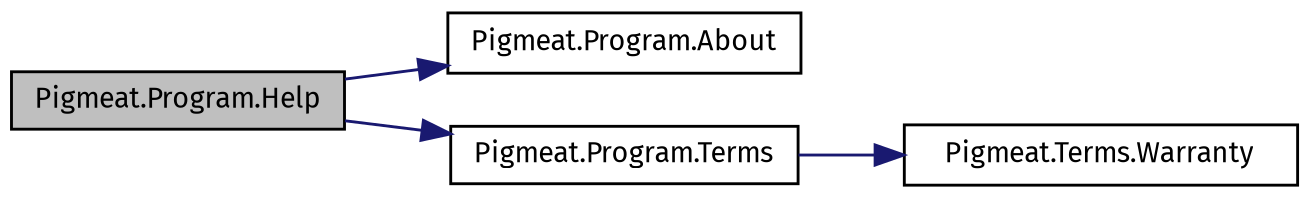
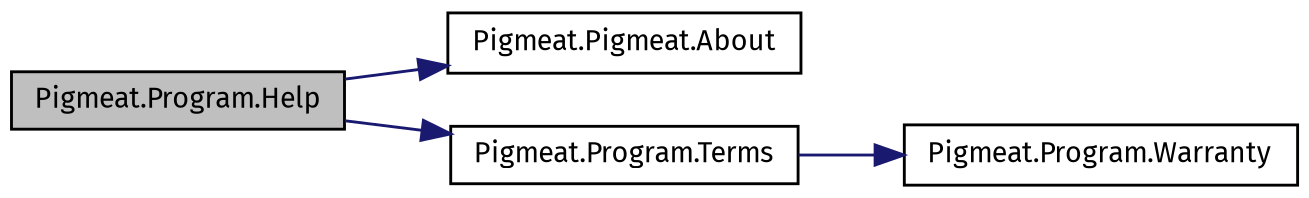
node "Pigmeat.Program.About": label "Pigmeat.Program.About" -> "Pigmeat.Pigmeat.About"
node "Pigmeat.Terms.Warranty": label "Pigmeat.Terms.Warranty" -> "Pigmeat.Program.Warranty"
